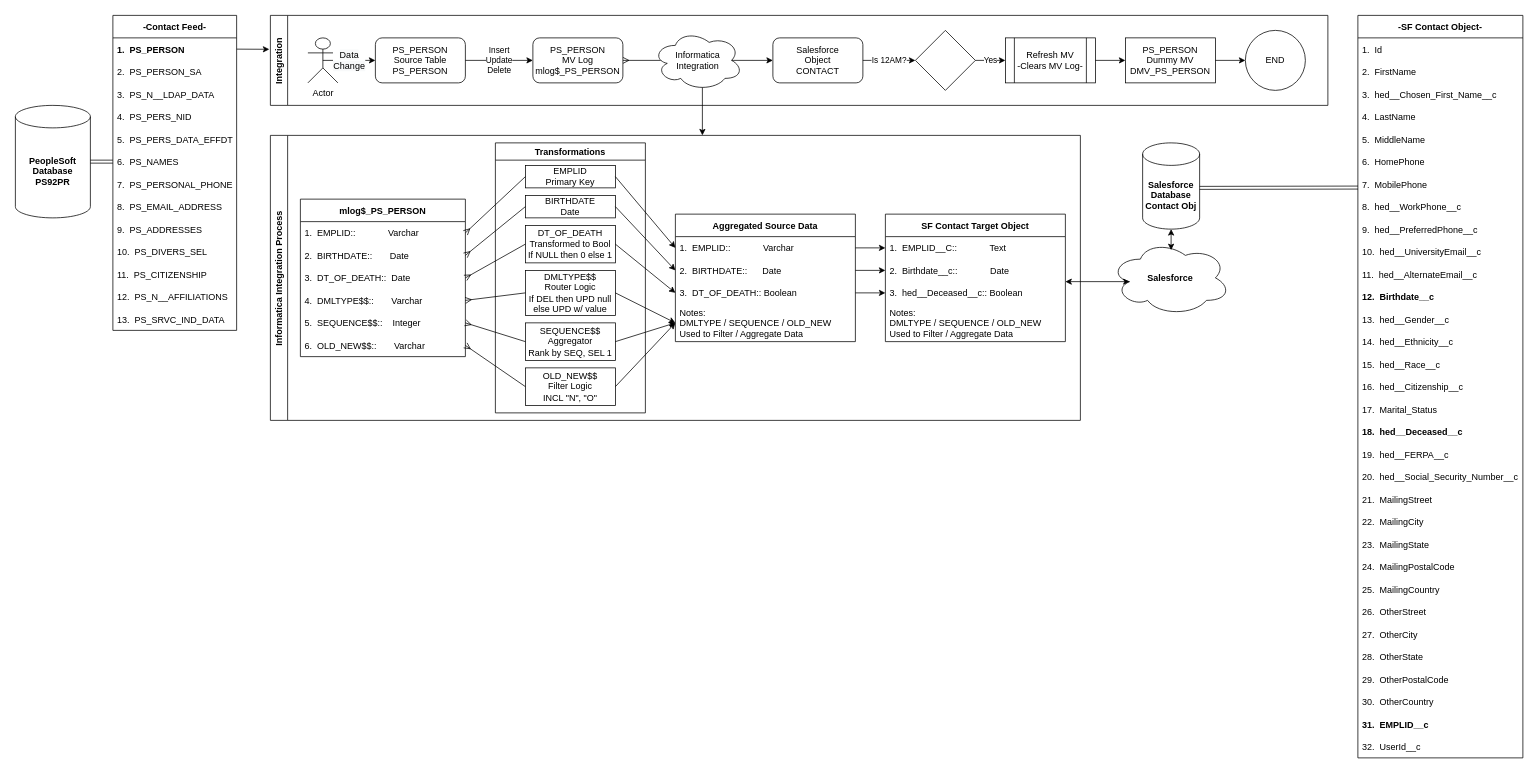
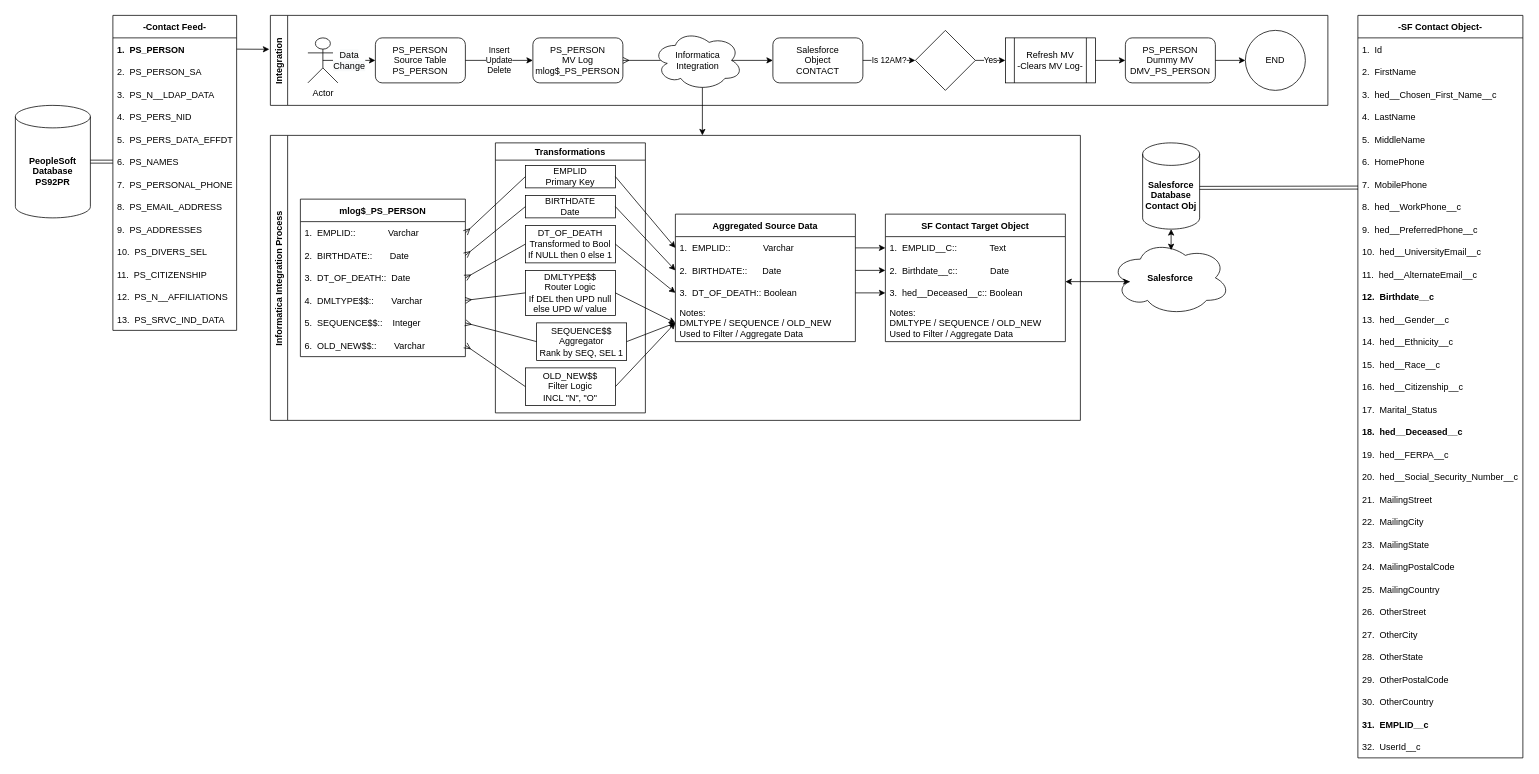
node "PS_PERSON Dummy MV DMV_PS_PERSON": shape rectangle -> rounded rectangle
node "SEQUENCE$$ Aggregator Rank by SEQ, SEL 1": moved (570, 342) -> (582, 342)
